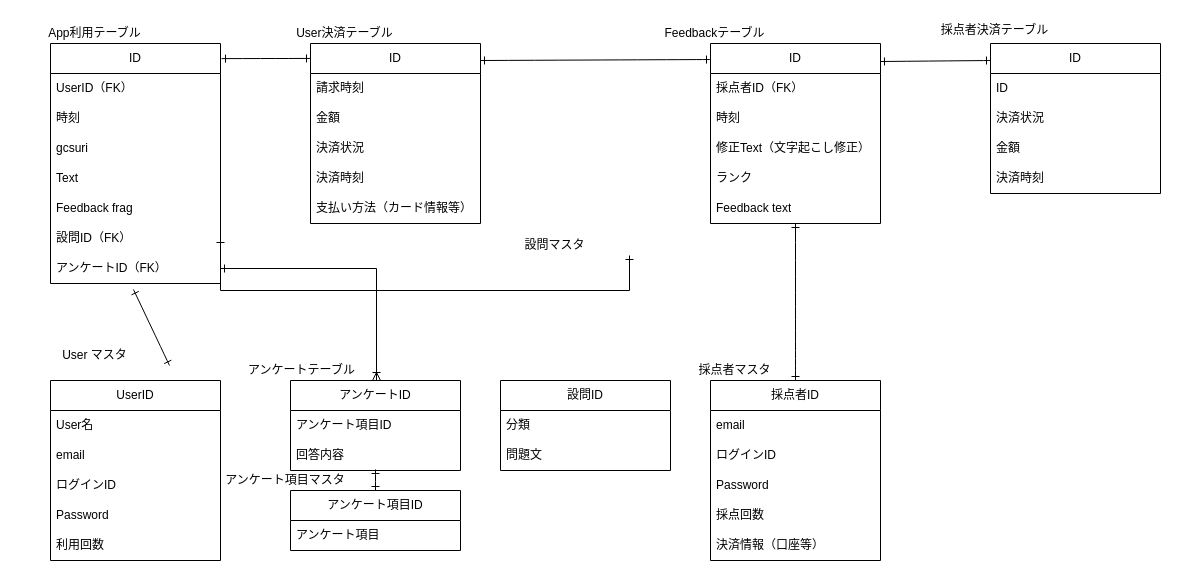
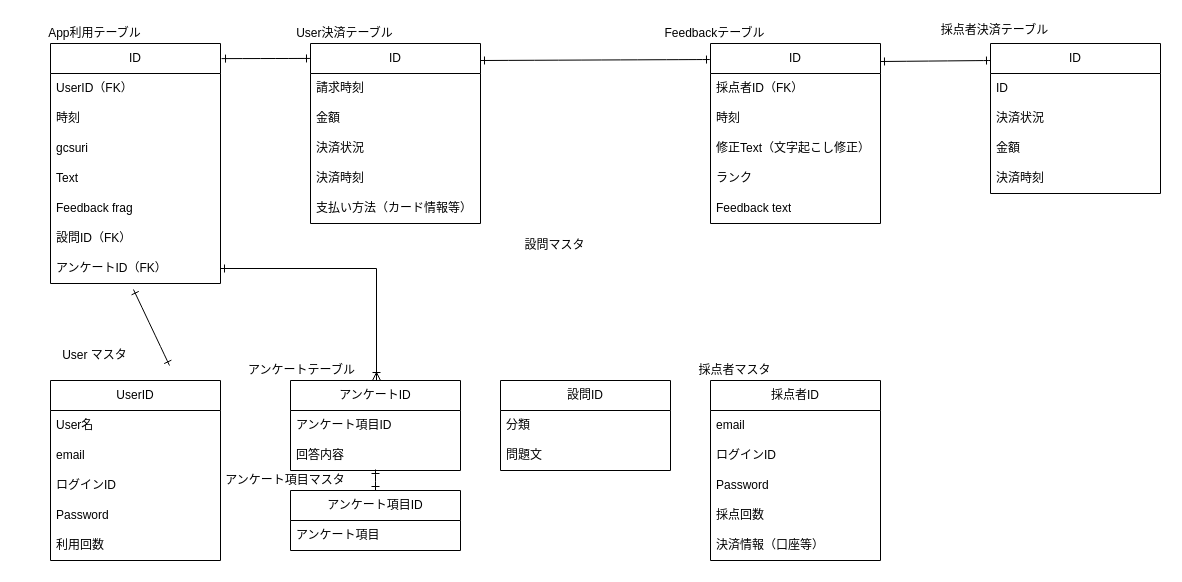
edge "設問ID（FK）" -- "設問マスタ": removed
edge "Feedback text" -- "採点者ID": removed
